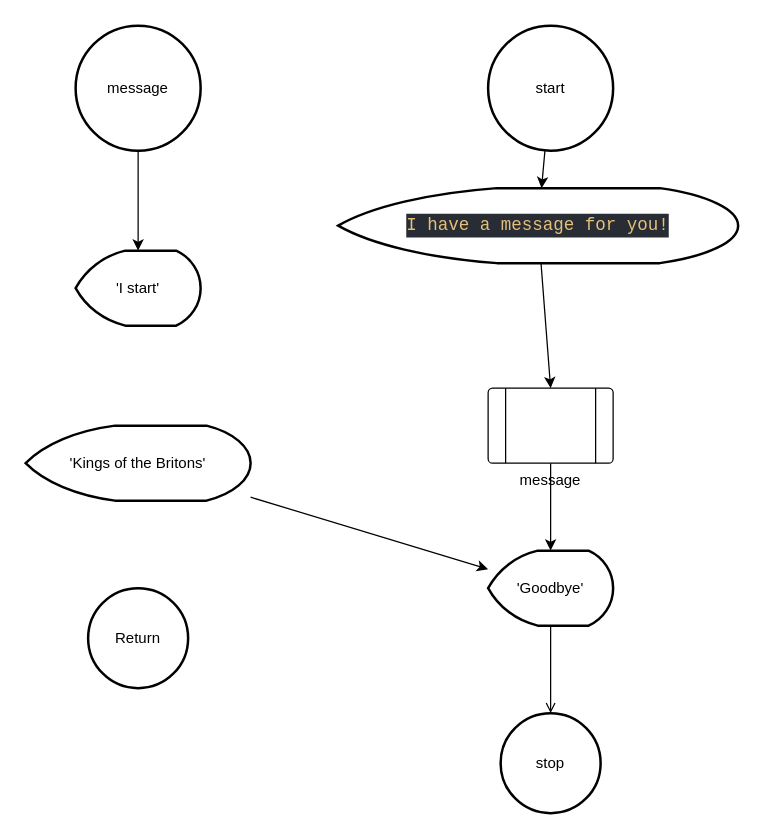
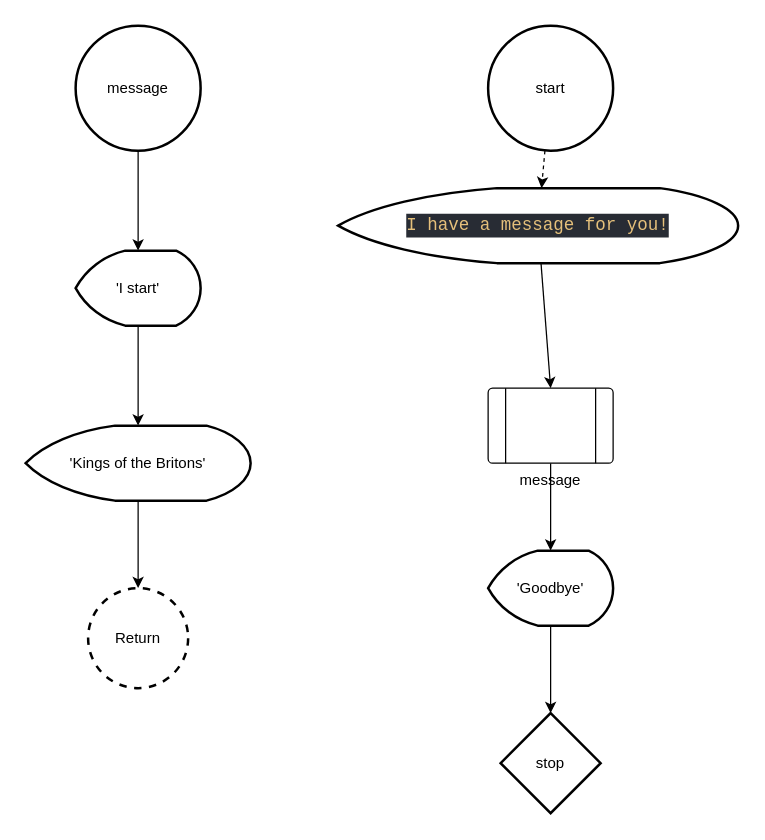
edge "start" -> "I have a message for you!": style solid -> dashed
edge "'I start'" -> "'Kings of the Britons'": added
edge "'Kings of the Britons'" -> "'Goodbye'": now "'Kings of the Britons'" -> "Return"
node "Return": style solid -> dashed
edge "'Goodbye'" -> "stop": arrowhead open -> classic
node "stop": shape ellipse -> diamond
